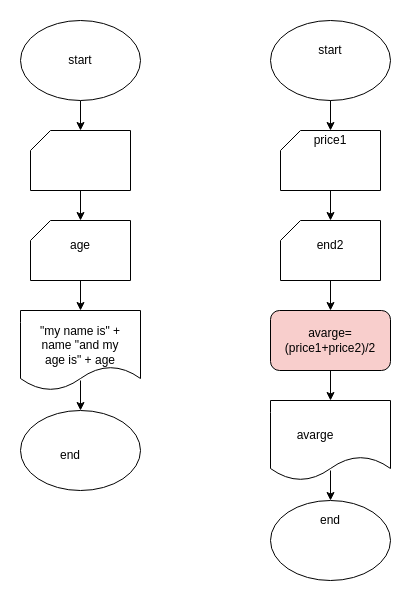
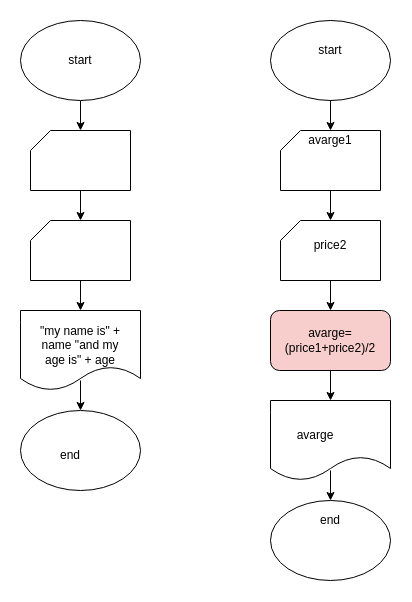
node "price1": label "price1" -> "avarge1"
node "age": removed
node "end2": label "end2" -> "price2"
